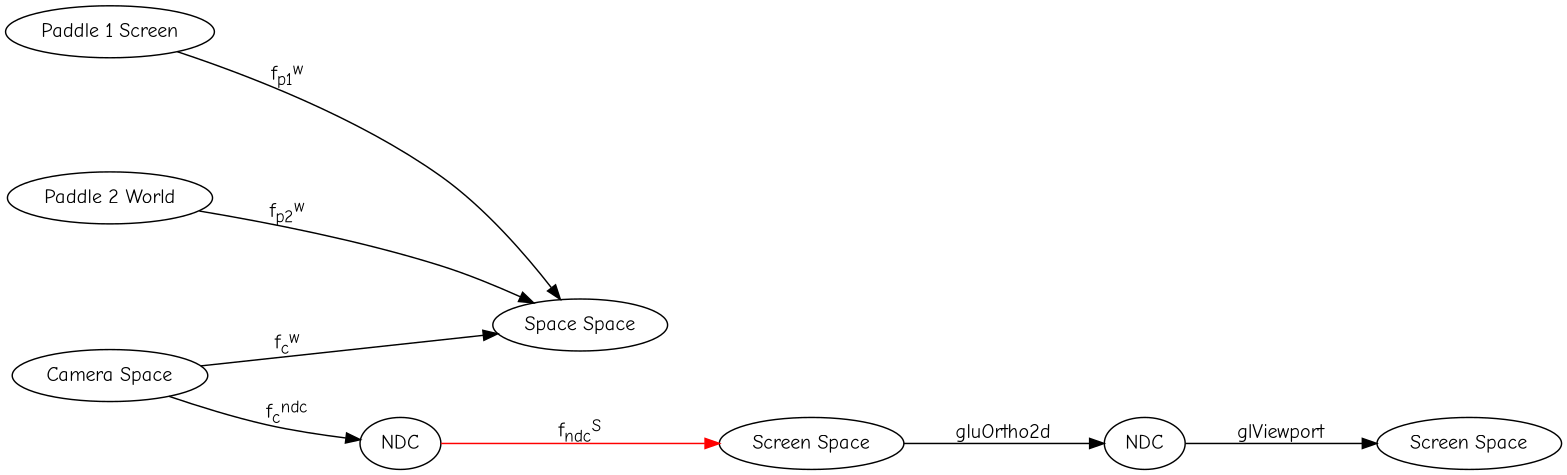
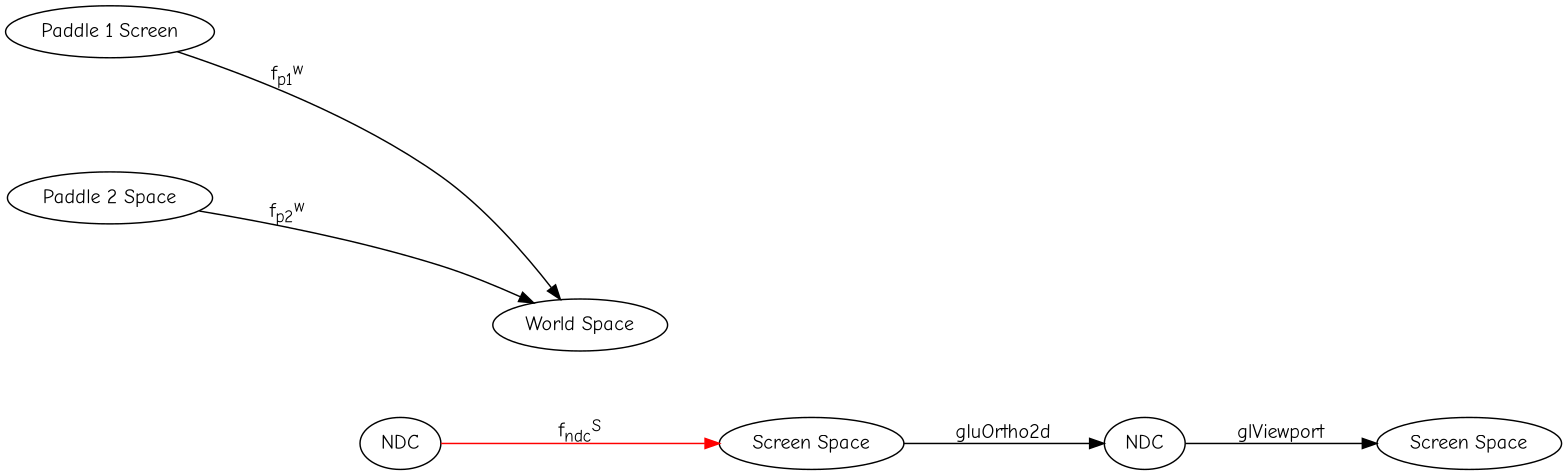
node "Paddle 2 World": label "Paddle 2 World" -> "Paddle 2 Space"
node "Space Space": label "Space Space" -> "World Space"
node "Camera Space": removed
